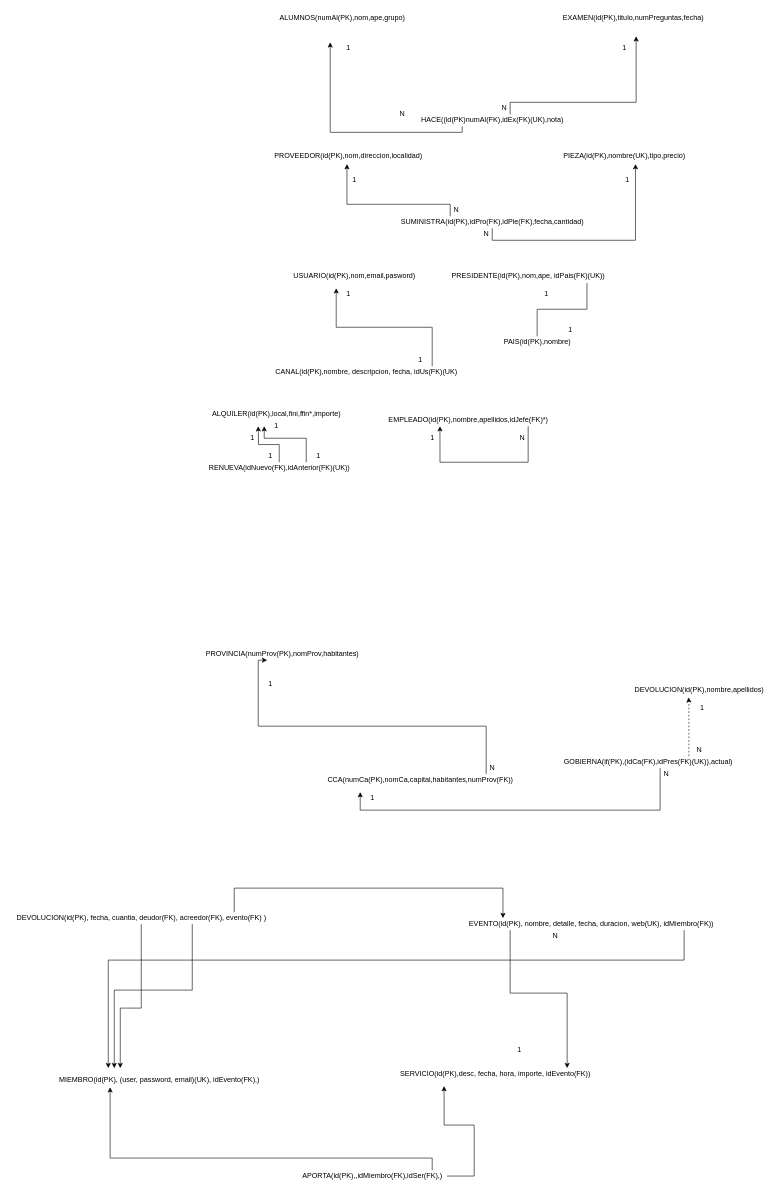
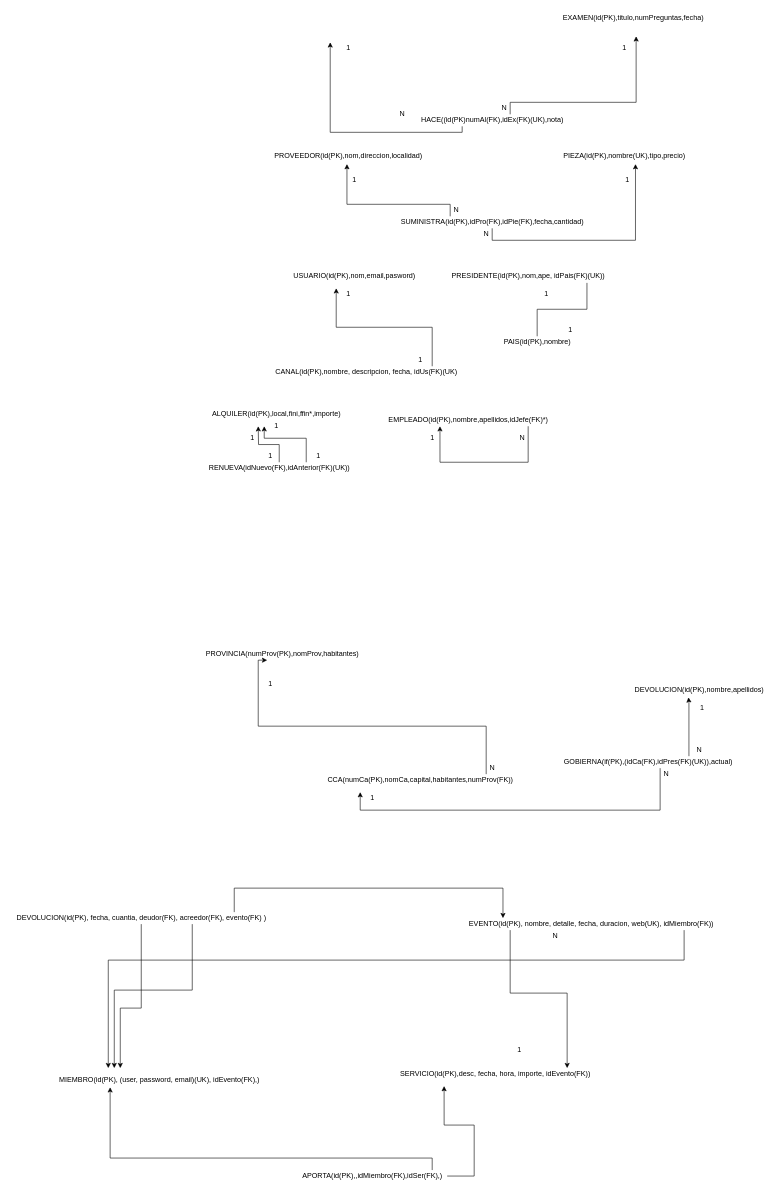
node "ALUMNOS(numAl(PK),nom,ape,grupo)": removed
edge "GOBIERNA(if(PK),(idCa(FK),idPres(FK)(UK)),actual)" -> "DEVOLUCION(id(PK),nombre,apellidos)": style dashed -> solid
